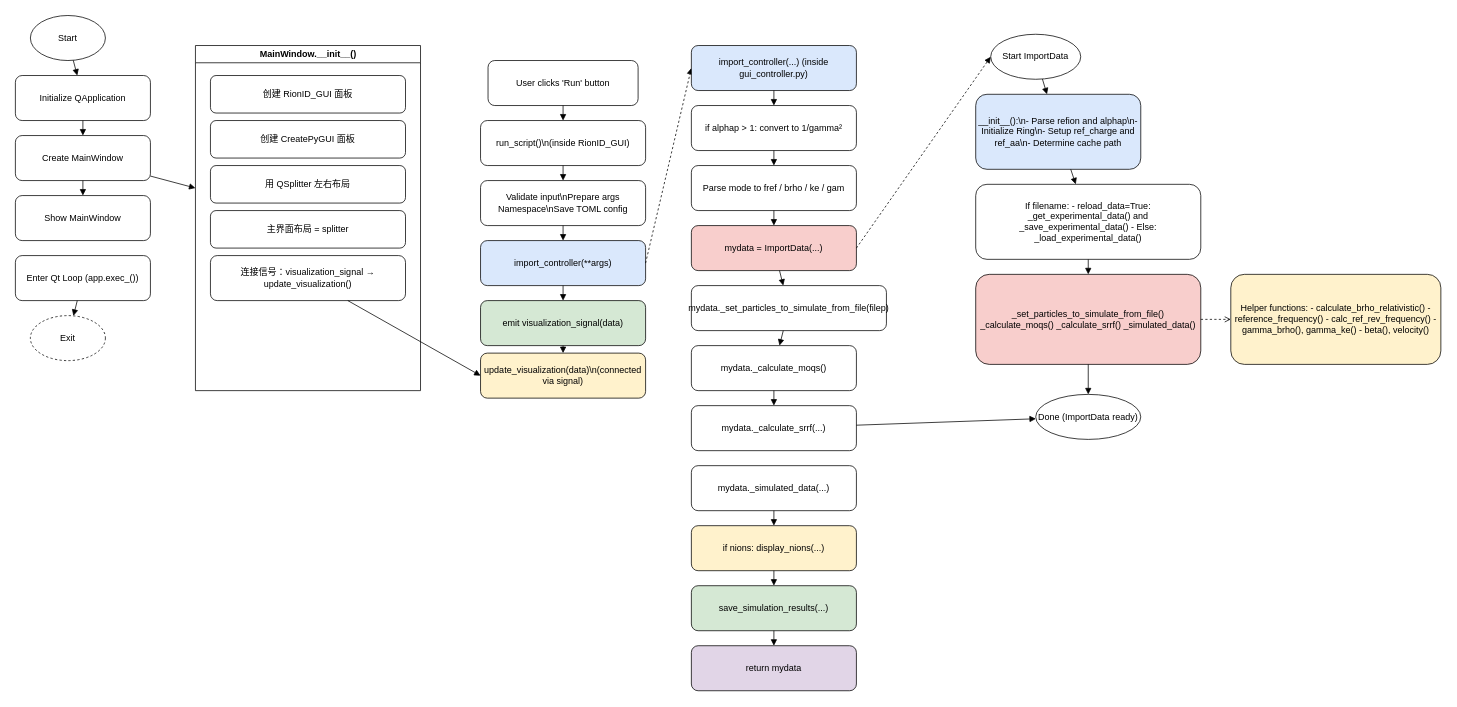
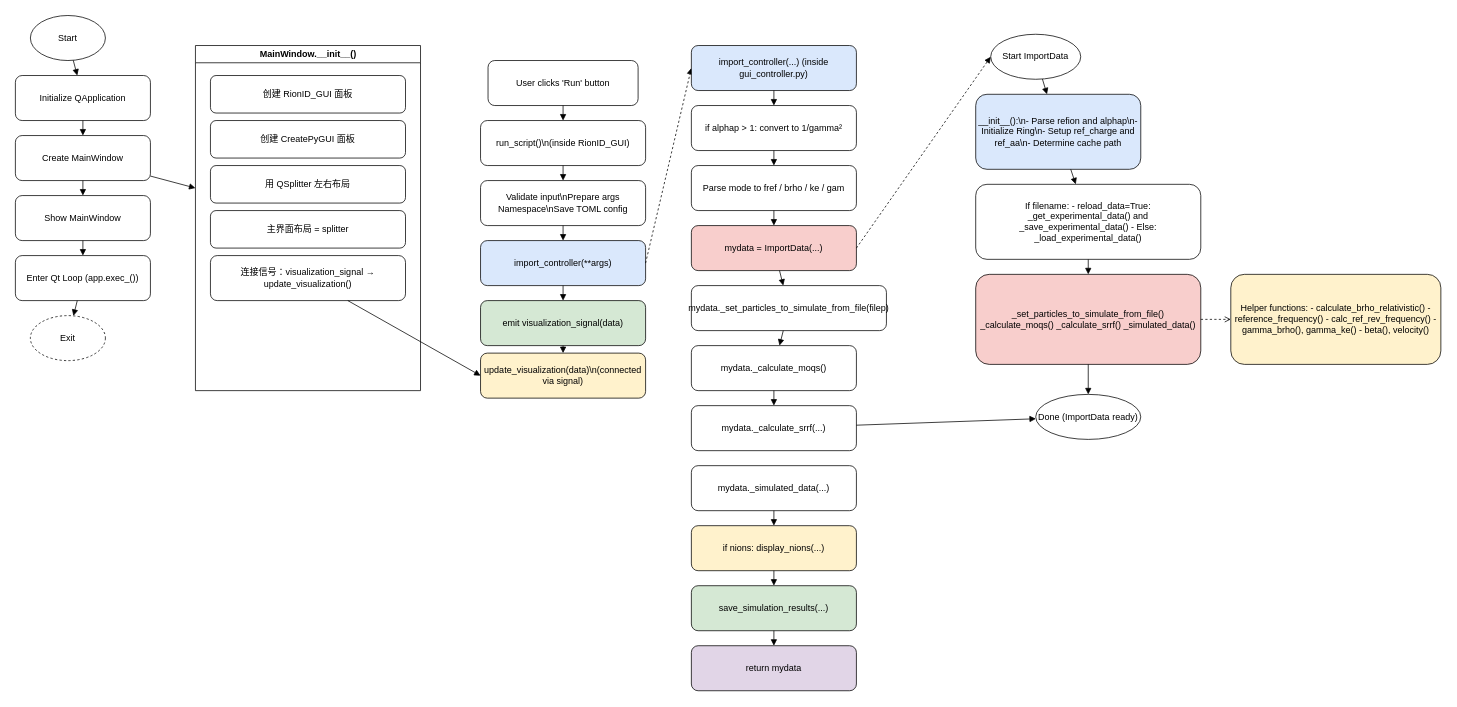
edge "Show MainWindow" -> "Enter Qt Loop (app.exec_())": added
